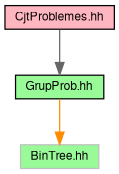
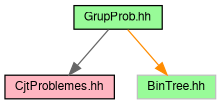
edge "CjtProblemes.hh" -> "GrupProb.hh": reversed
